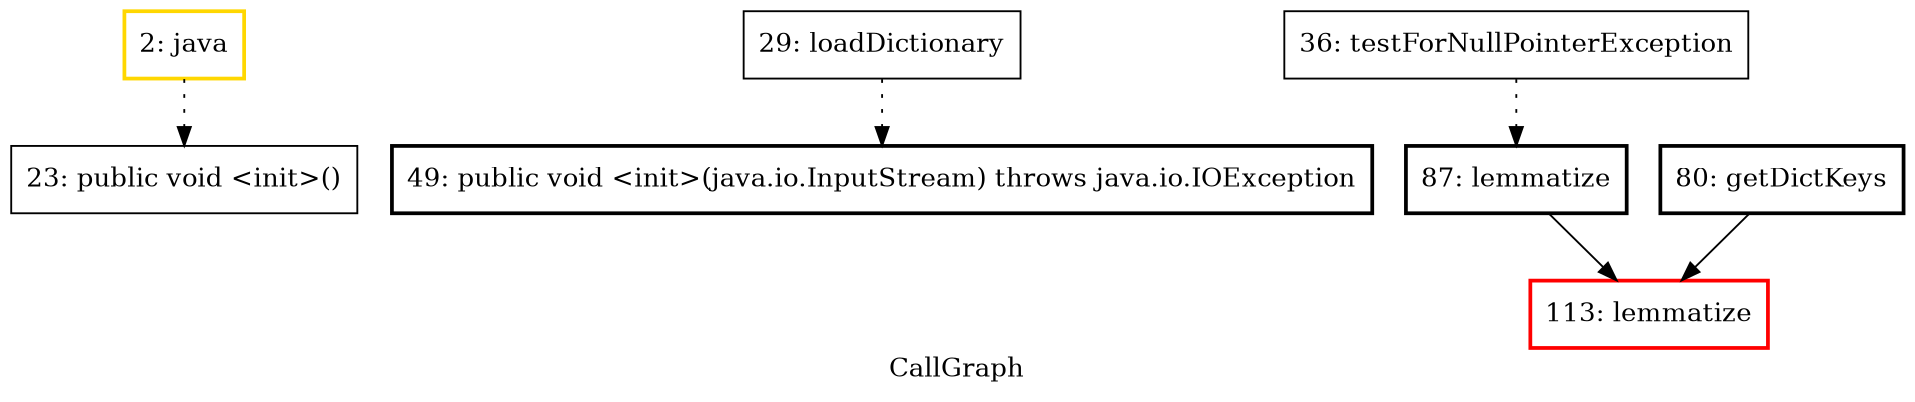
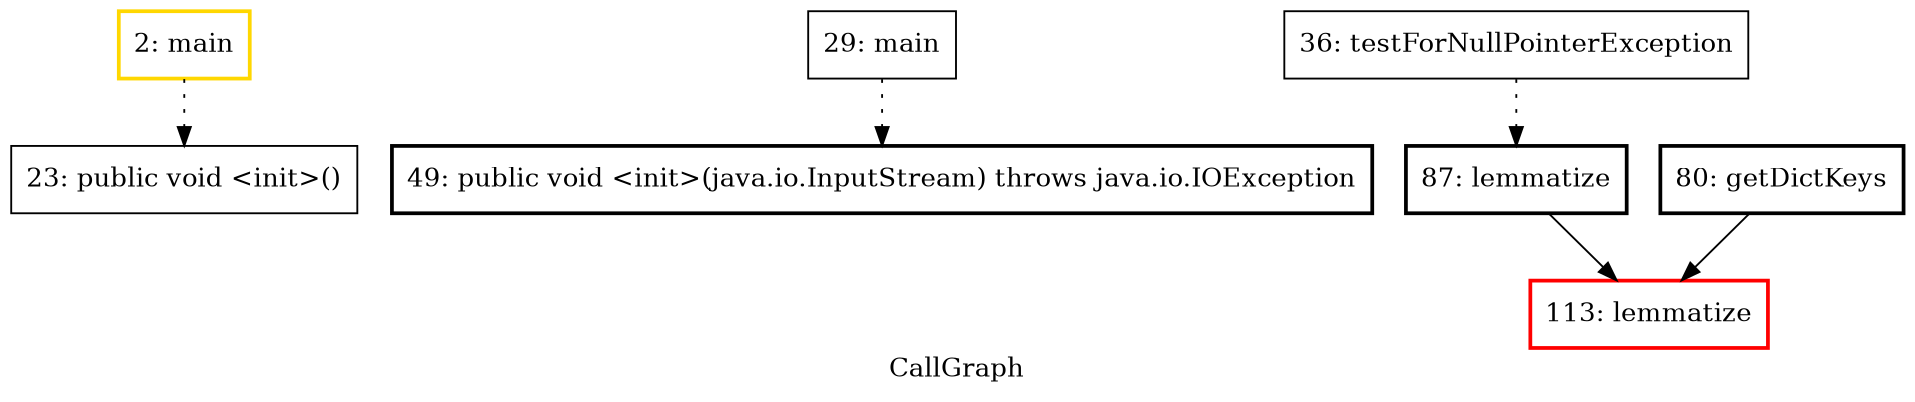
node "2: java": label "2: java" -> "2: main"
node "29: loadDictionary": label "29: loadDictionary" -> "29: main"
